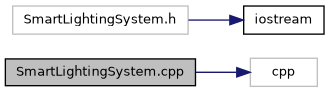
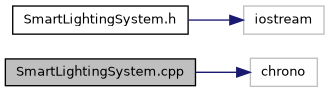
node "SmartLightingSystem.h": color grey75 -> black
node "iostream": color black -> grey75
node "cpp": label "cpp" -> "chrono"
